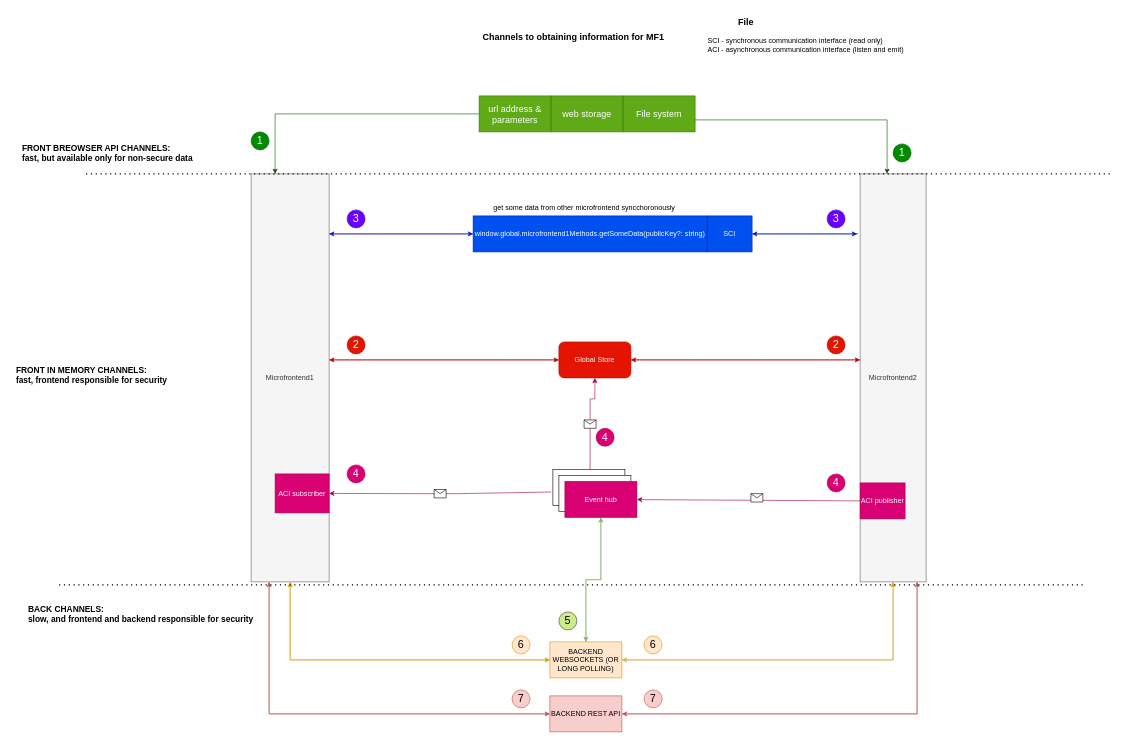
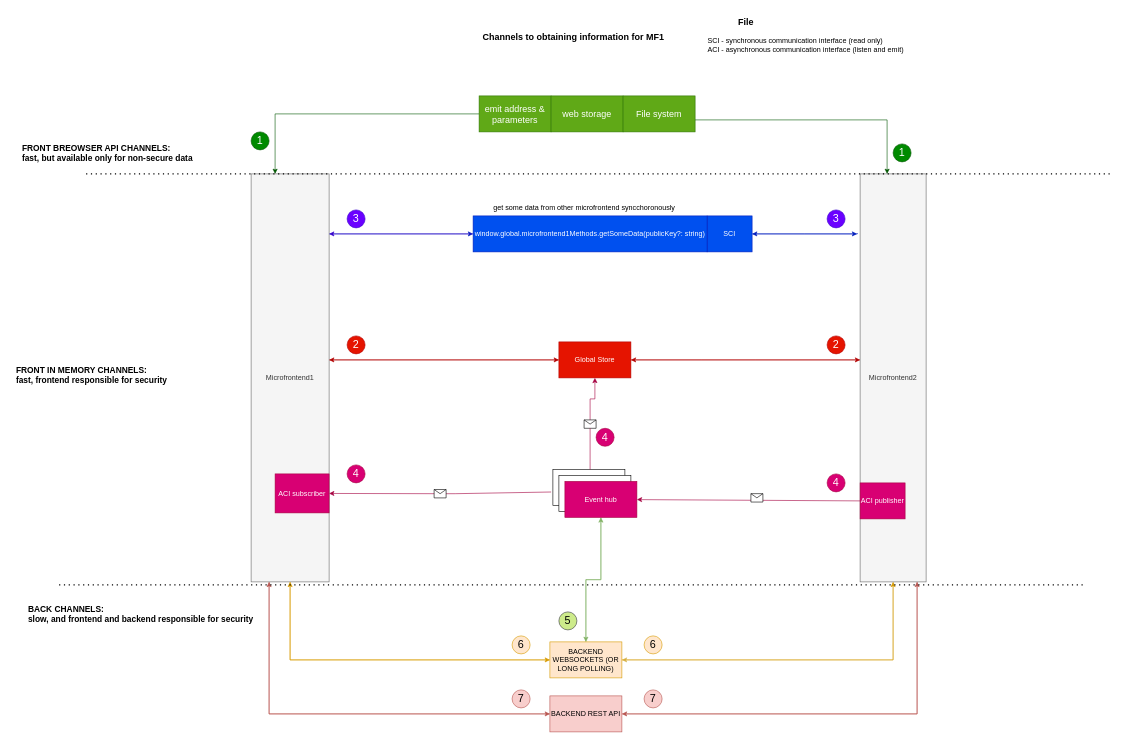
node "url address & parameters": label "url address & parameters" -> "emit address & parameters"
node "Global Store": shape rounded rectangle -> rectangle
